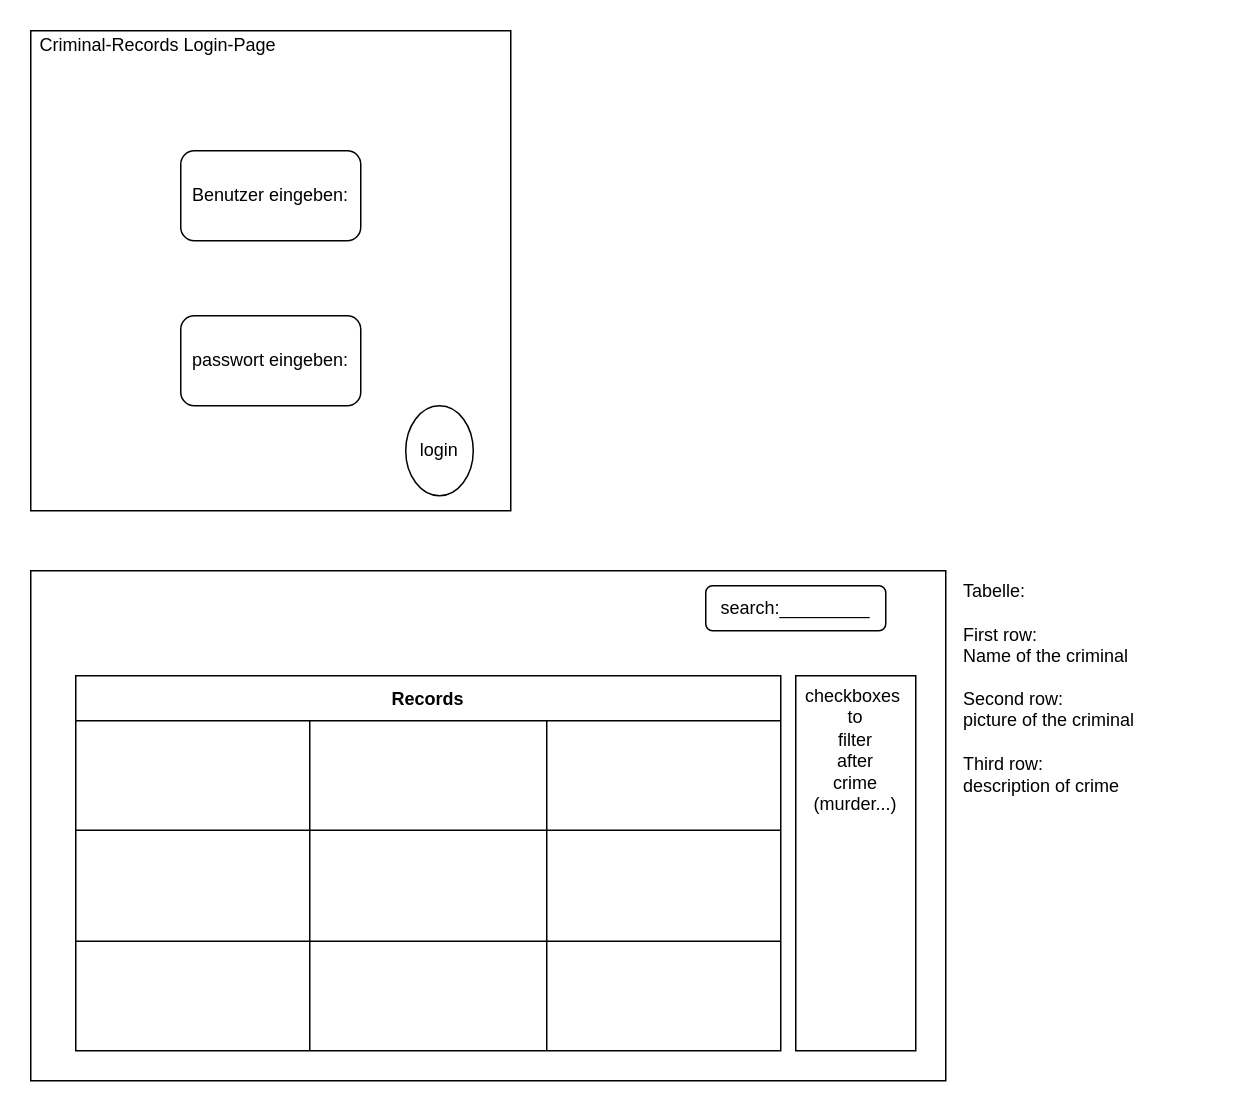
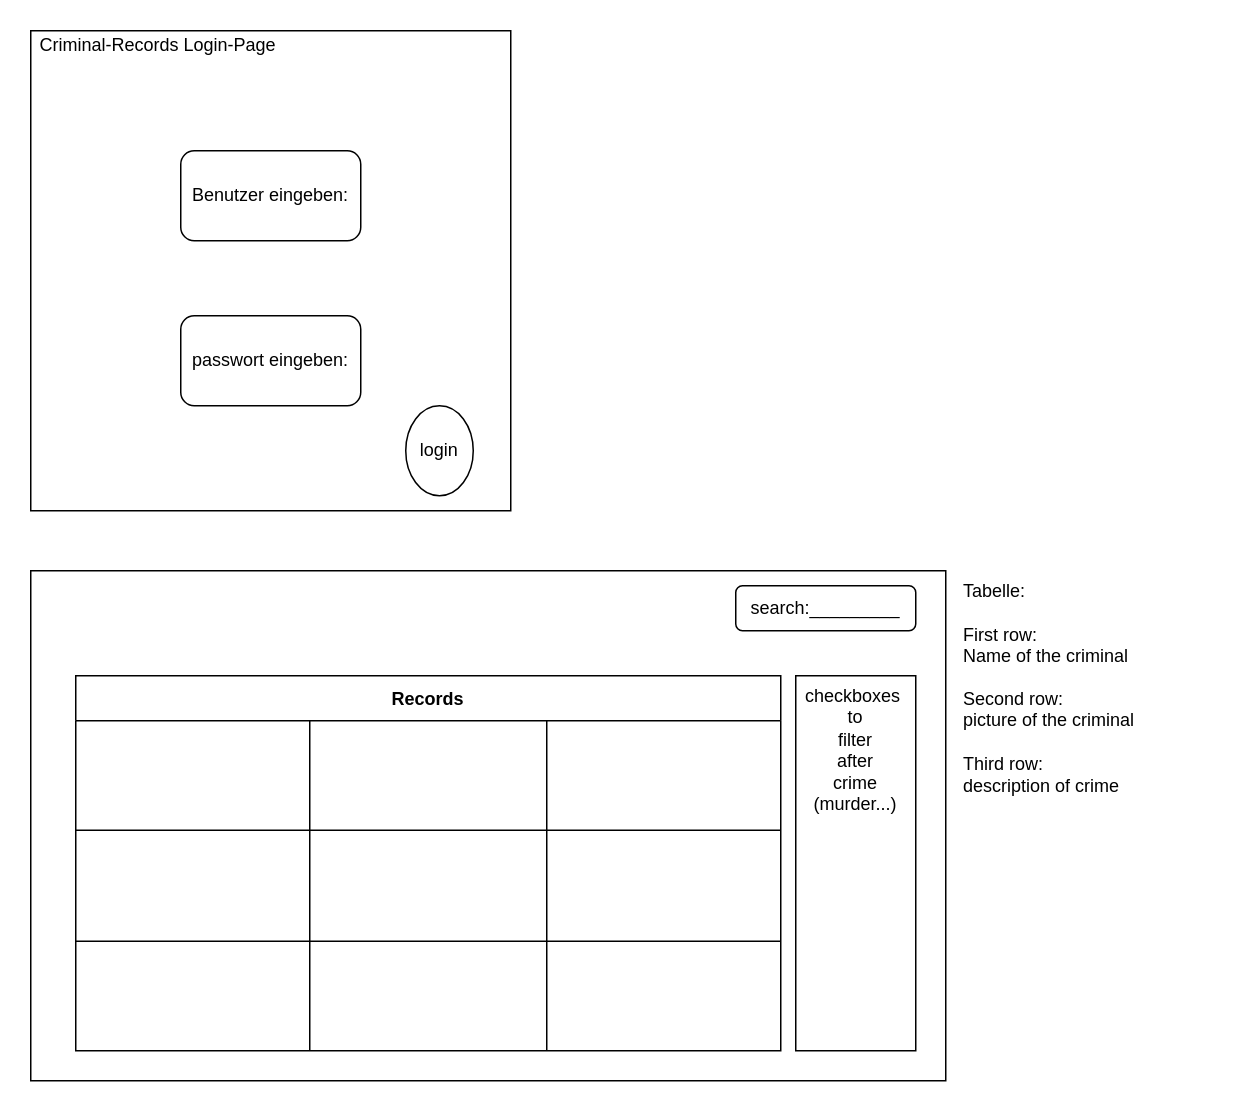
node "search:_________": moved (796, 608) -> (826, 608)
